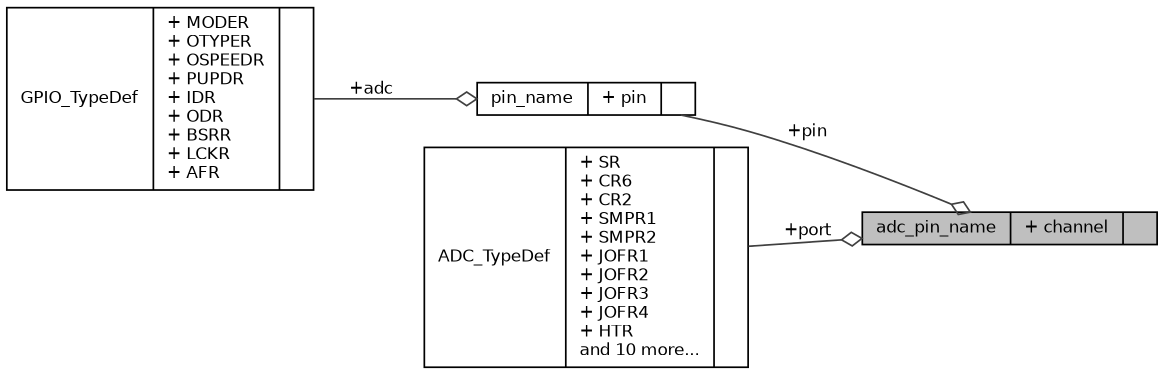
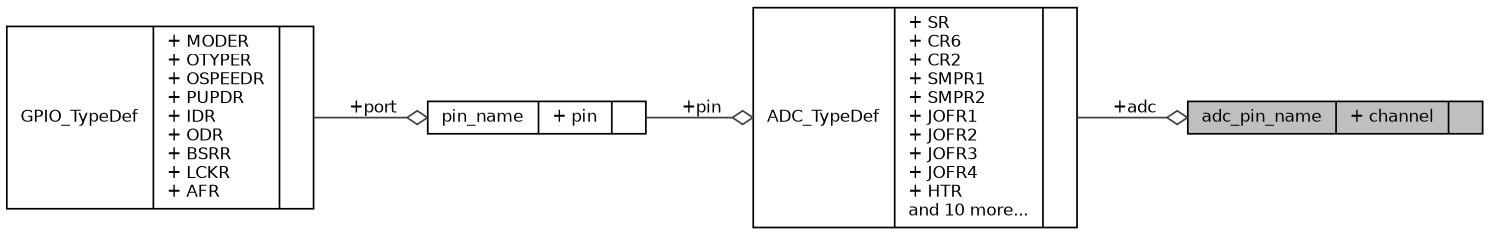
edge "GPIO_TypeDef" -> "pin_name": label " +adc" -> " +port"
edge "pin_name" -> "adc_pin_name": now "pin_name" -> "ADC_TypeDef"
edge "ADC_TypeDef" -> "adc_pin_name": label " +port" -> " +adc"
